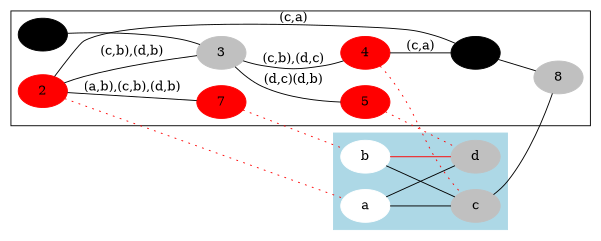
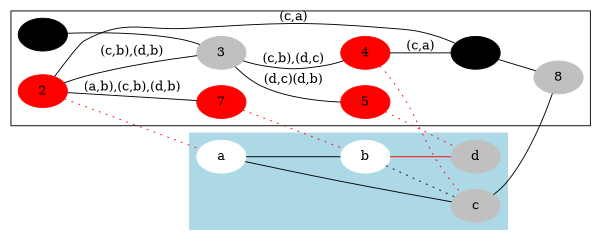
edge "b" -- "c": style solid -> dotted
edge "d" -- "a": now "b" -- "a"
